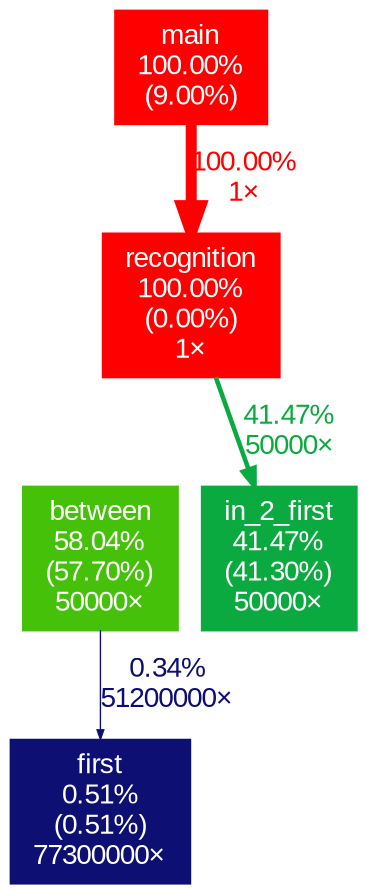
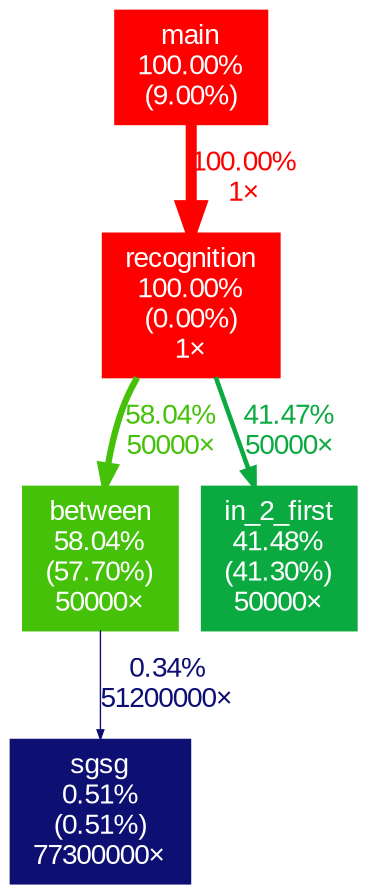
edge "recognition 100.00% (0.00%) 1×" -> "between 58.04% (57.70%) 50000×": added, label "58.04% 50000×"
node "in_2_first 41.47% (41.30%) 50000×": label "in_2_first 41.47% (41.30%) 50000×" -> "in_2_first 41.48% (41.30%) 50000×"
node "first 0.51% (0.51%) 77300000×": label "first 0.51% (0.51%) 77300000×" -> "sgsg 0.51% (0.51%) 77300000×"
